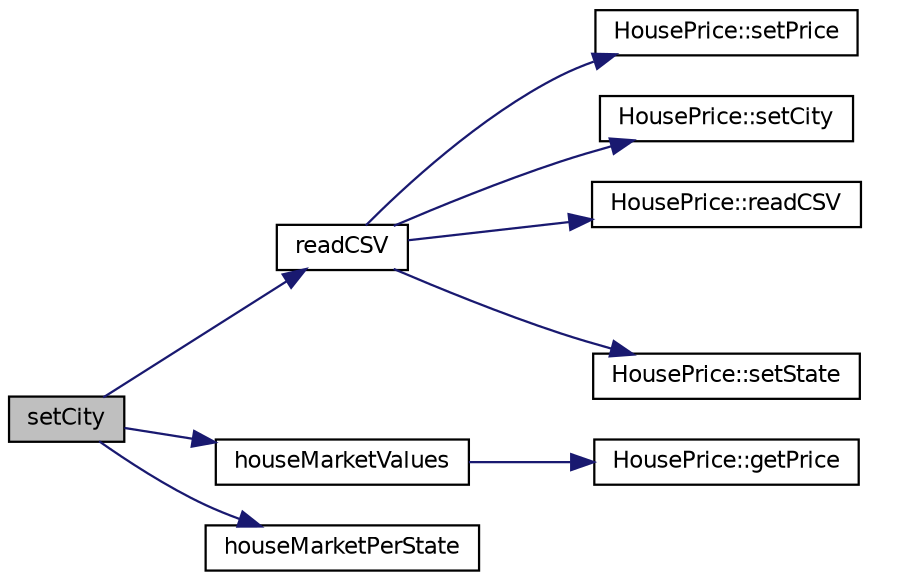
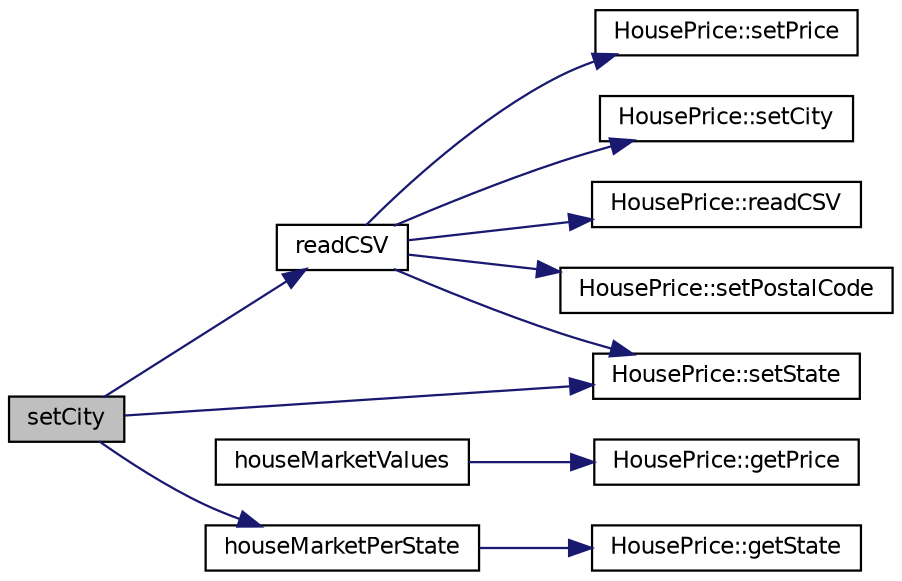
node "HousePrice::setPostalCode": added
edge "setCity" -> "houseMarketValues": now "setCity" -> "HousePrice::setState"
node "HousePrice::getState": added
